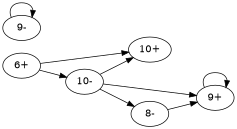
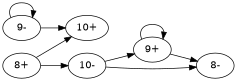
node "6+": label "6+" -> "8+"
edge "10-" -> "10+": now "9-" -> "10+"
edge "8-" -> "9+": reversed
